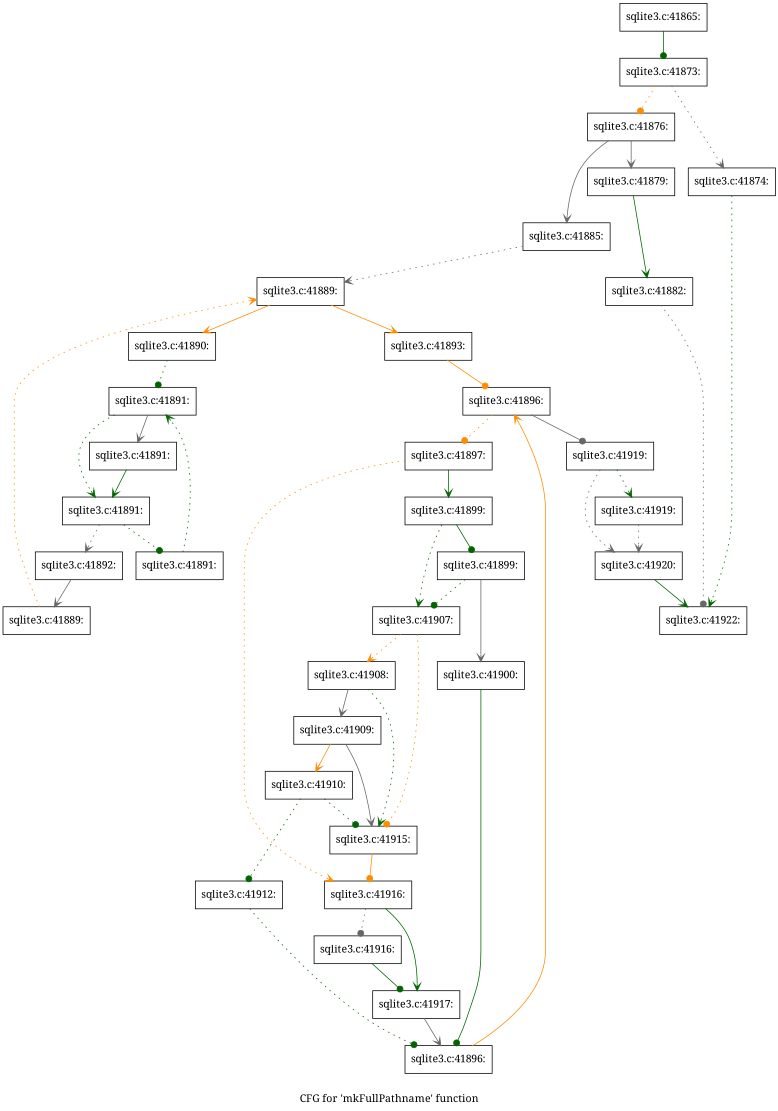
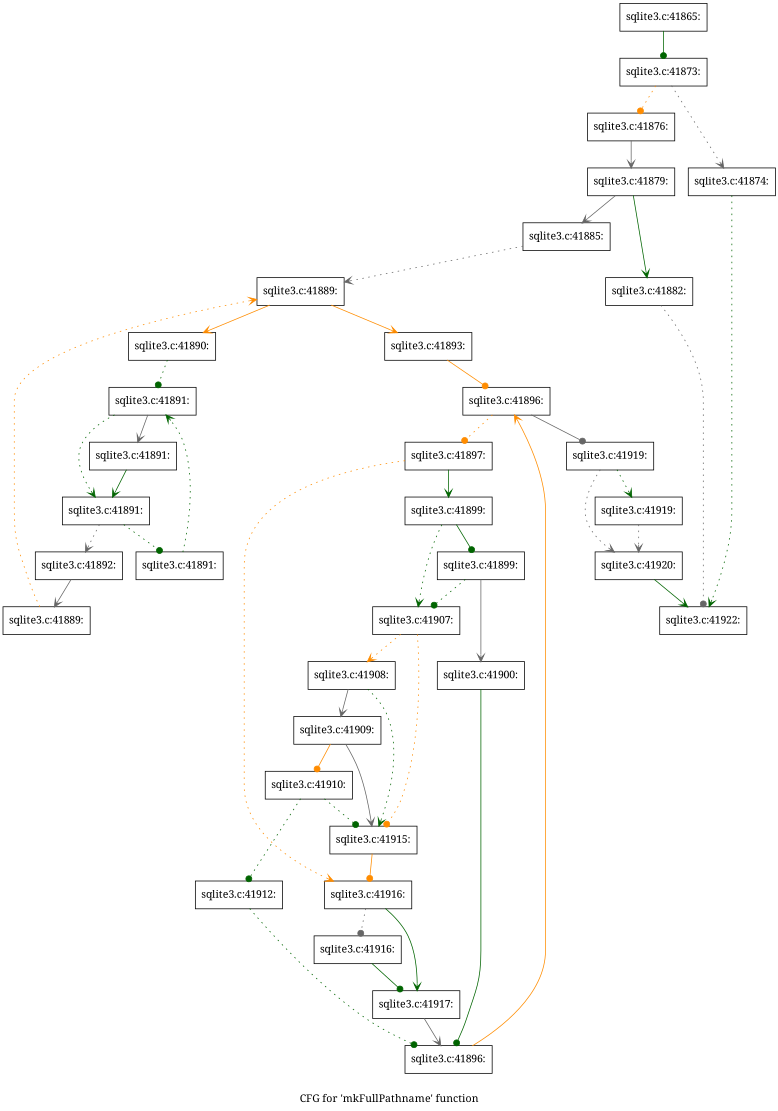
edge "sqlite3.c:41876:" -> "sqlite3.c:41885:": now "sqlite3.c:41879:" -> "sqlite3.c:41885:"
edge "sqlite3.c:41909:" -> "sqlite3.c:41910:": arrowhead vee -> dot
